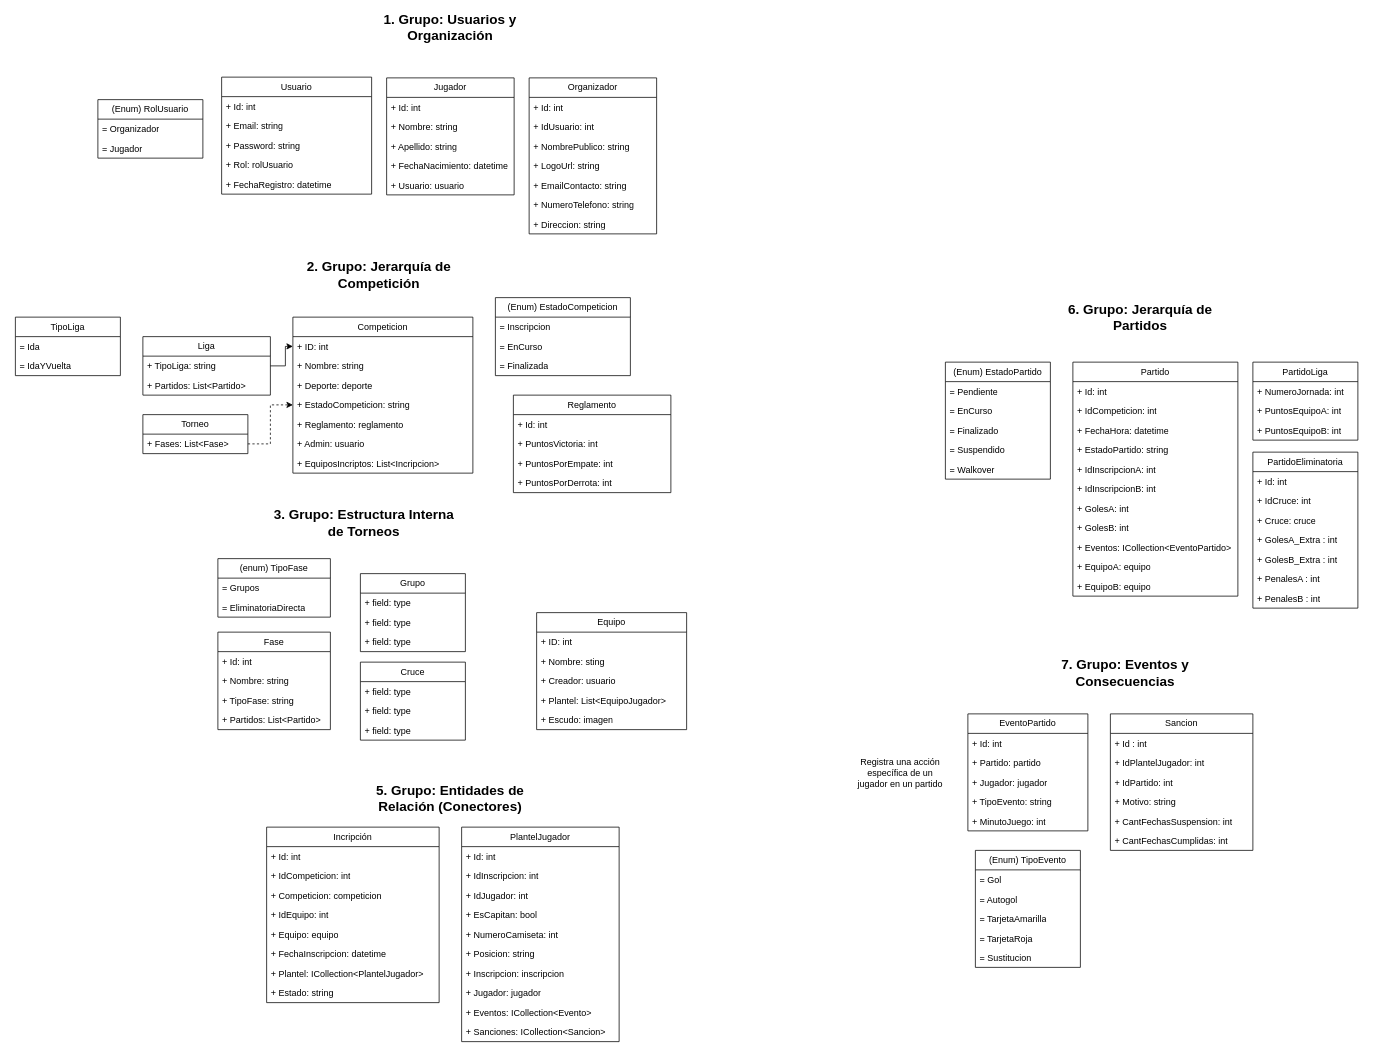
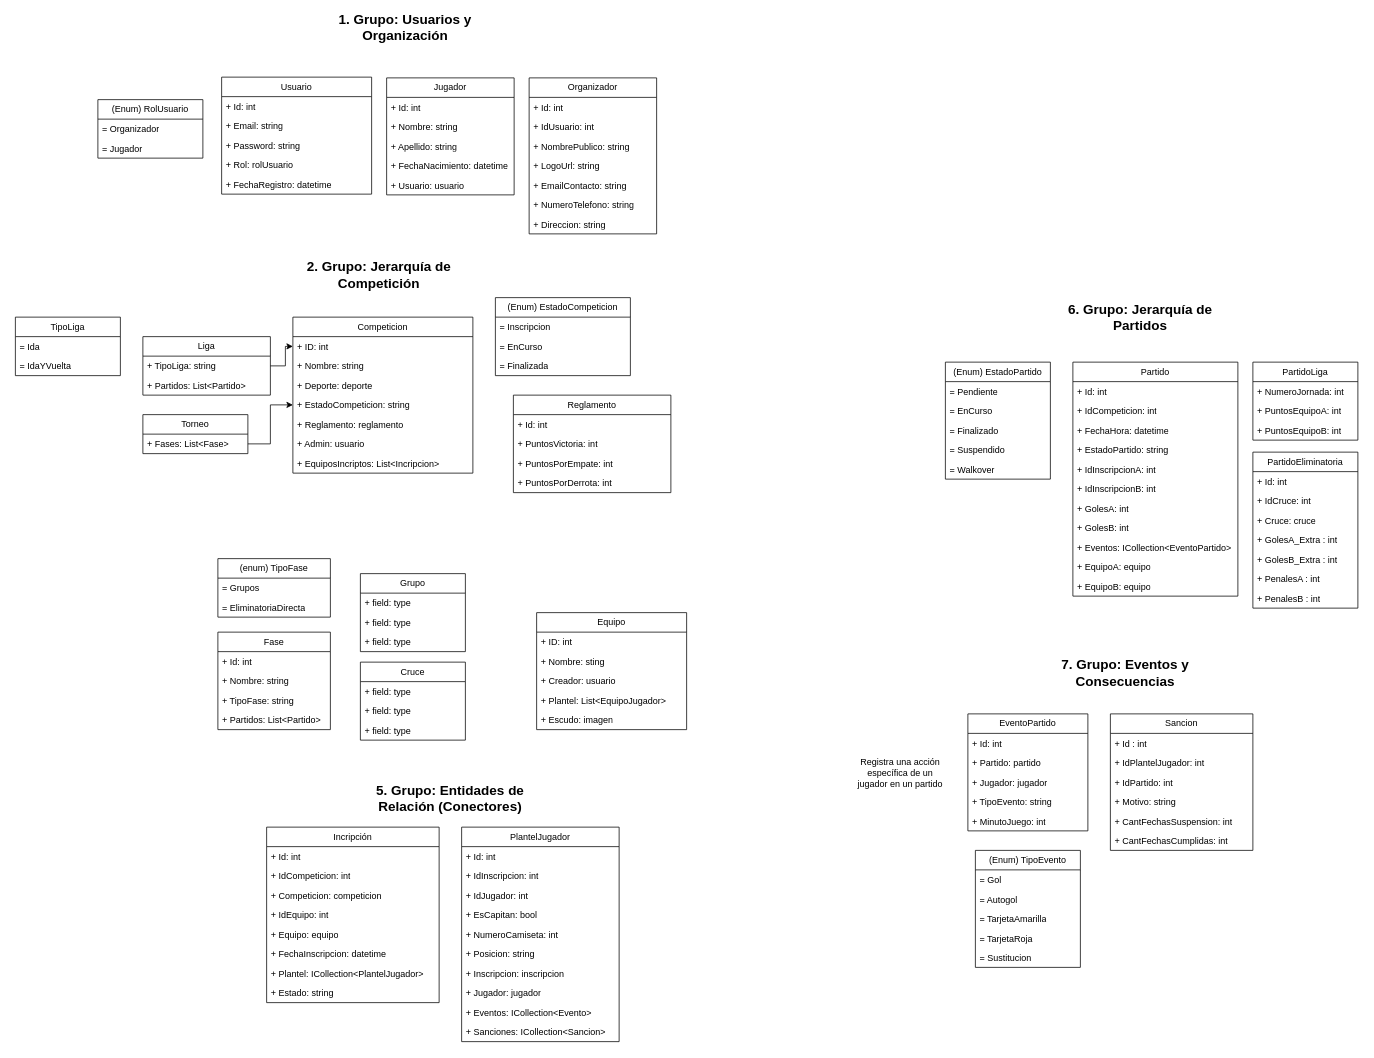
node "1. Grupo: Usuarios y Organización": moved (450, 28) -> (405, 28)
edge "+ Fases: List<Fase>" -> "+ EstadoCompeticion: string": style dashed -> solid
node "3. Grupo: Estructura Interna de Torneos": removed
